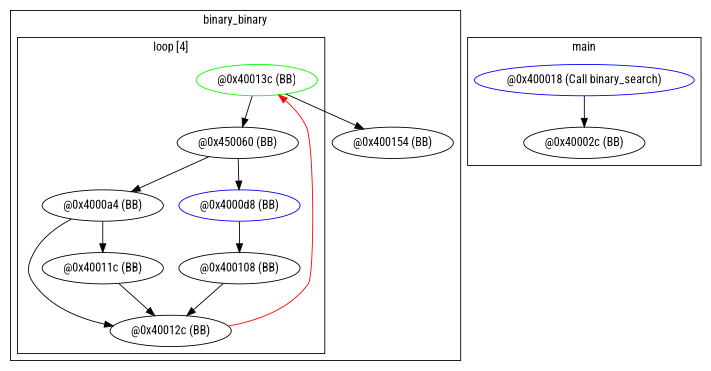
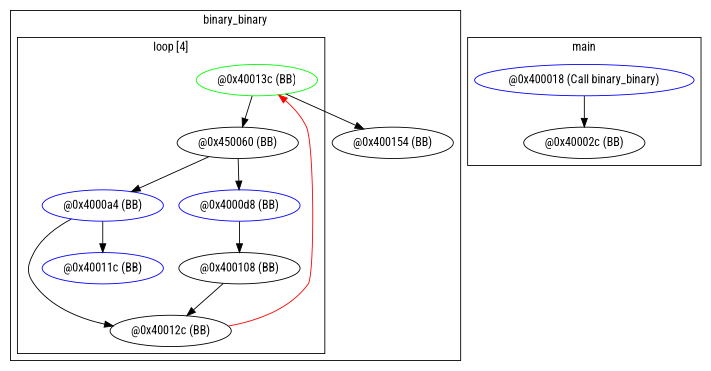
node "@0x400018 (Call binary_search)": label "@0x400018 (Call binary_search)" -> "@0x400018 (Call binary_binary)"
node "@0x4000a4 (BB)": color black -> blue
node "@0x40011c (BB)": color black -> blue
edge "@0x40011c (BB)" -> "@0x40012c (BB)": removed
